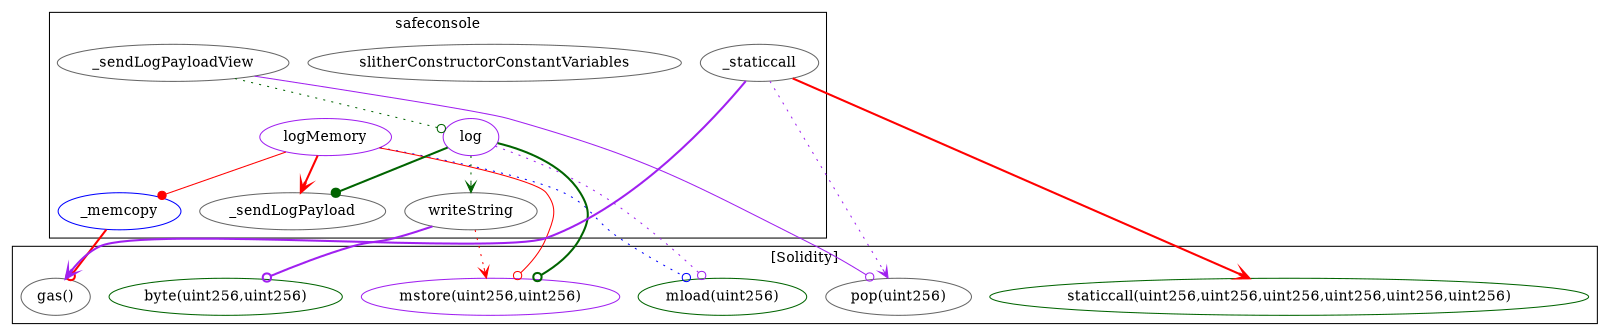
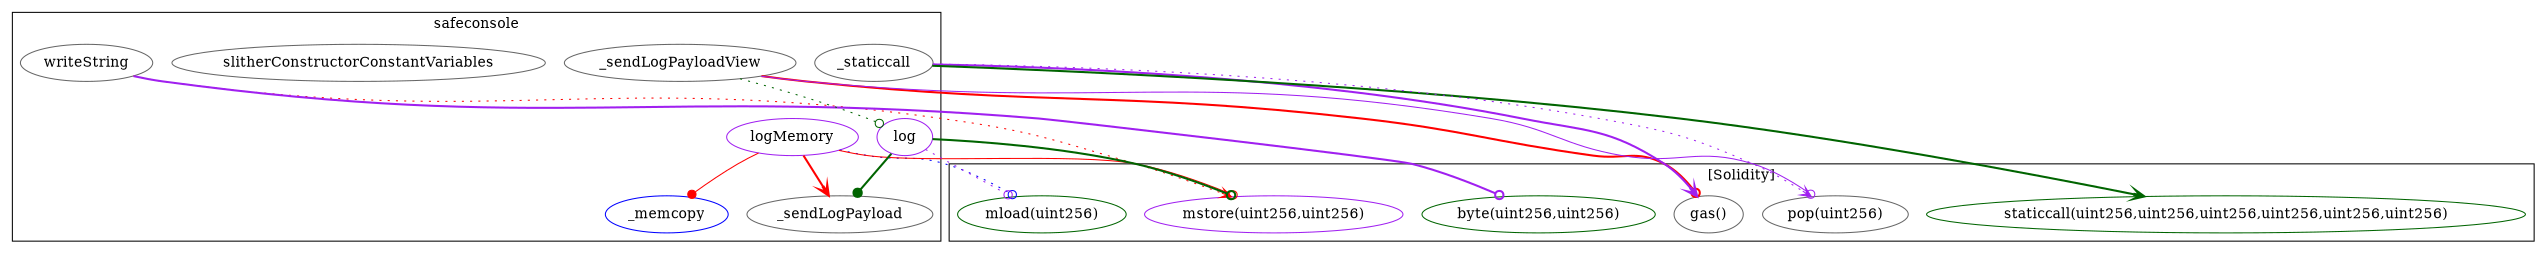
edge "log" -> "writeString": removed
edge "_staticcall" -> "staticcall(uint256,uint256,uint256,uint256,uint256,uint256)": color red -> darkgreen
edge "_memcopy" -> "gas()": now "_sendLogPayloadView" -> "gas()"
